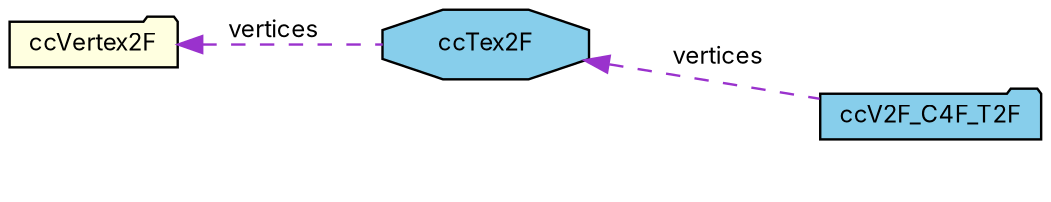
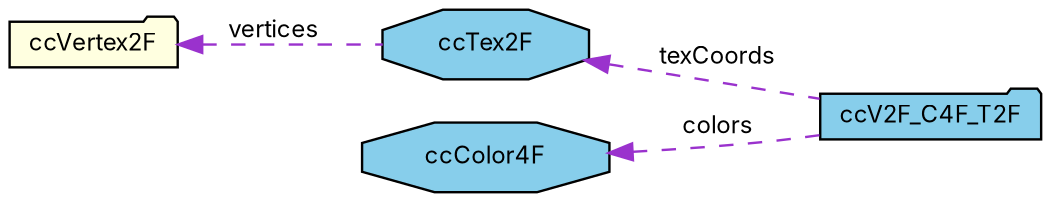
edge "ccV2F_C4F_T2F" -> "ccTex2F": label " vertices" -> " texCoords"
node "ccColor4F": added
